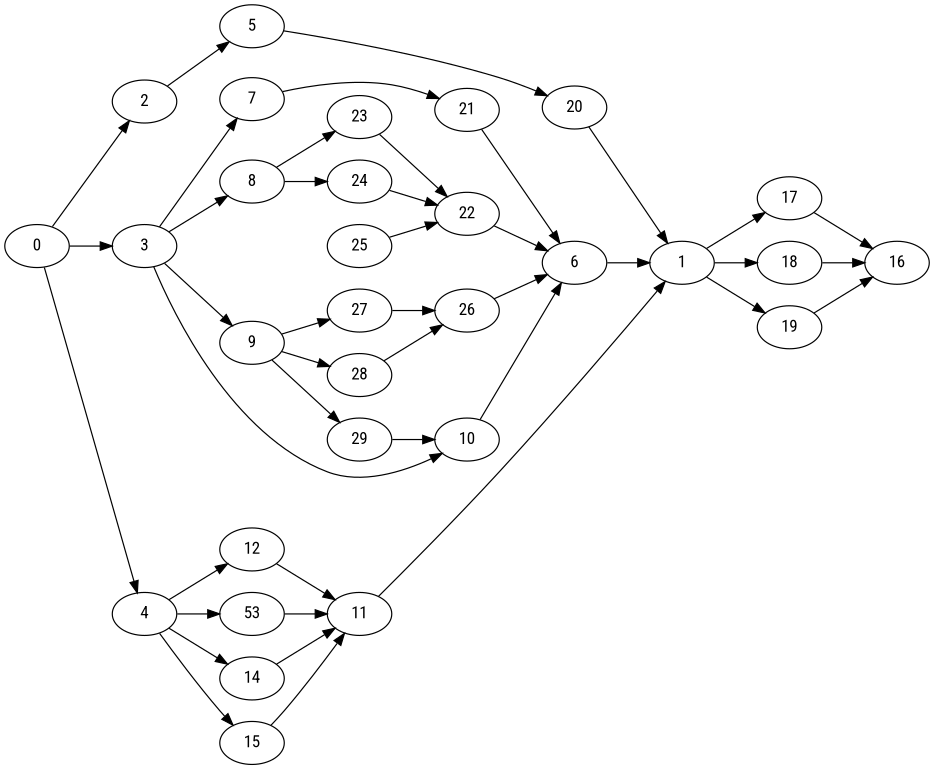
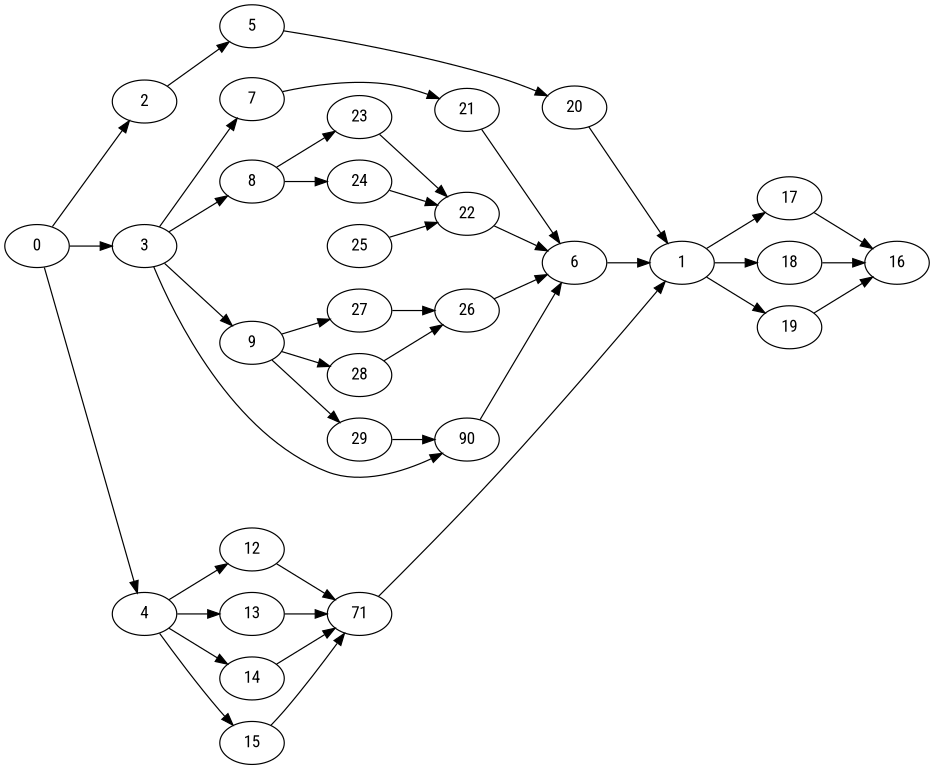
node "10": label "10" -> "90"
node "53": label "53" -> "13"
node "11": label "11" -> "71"
